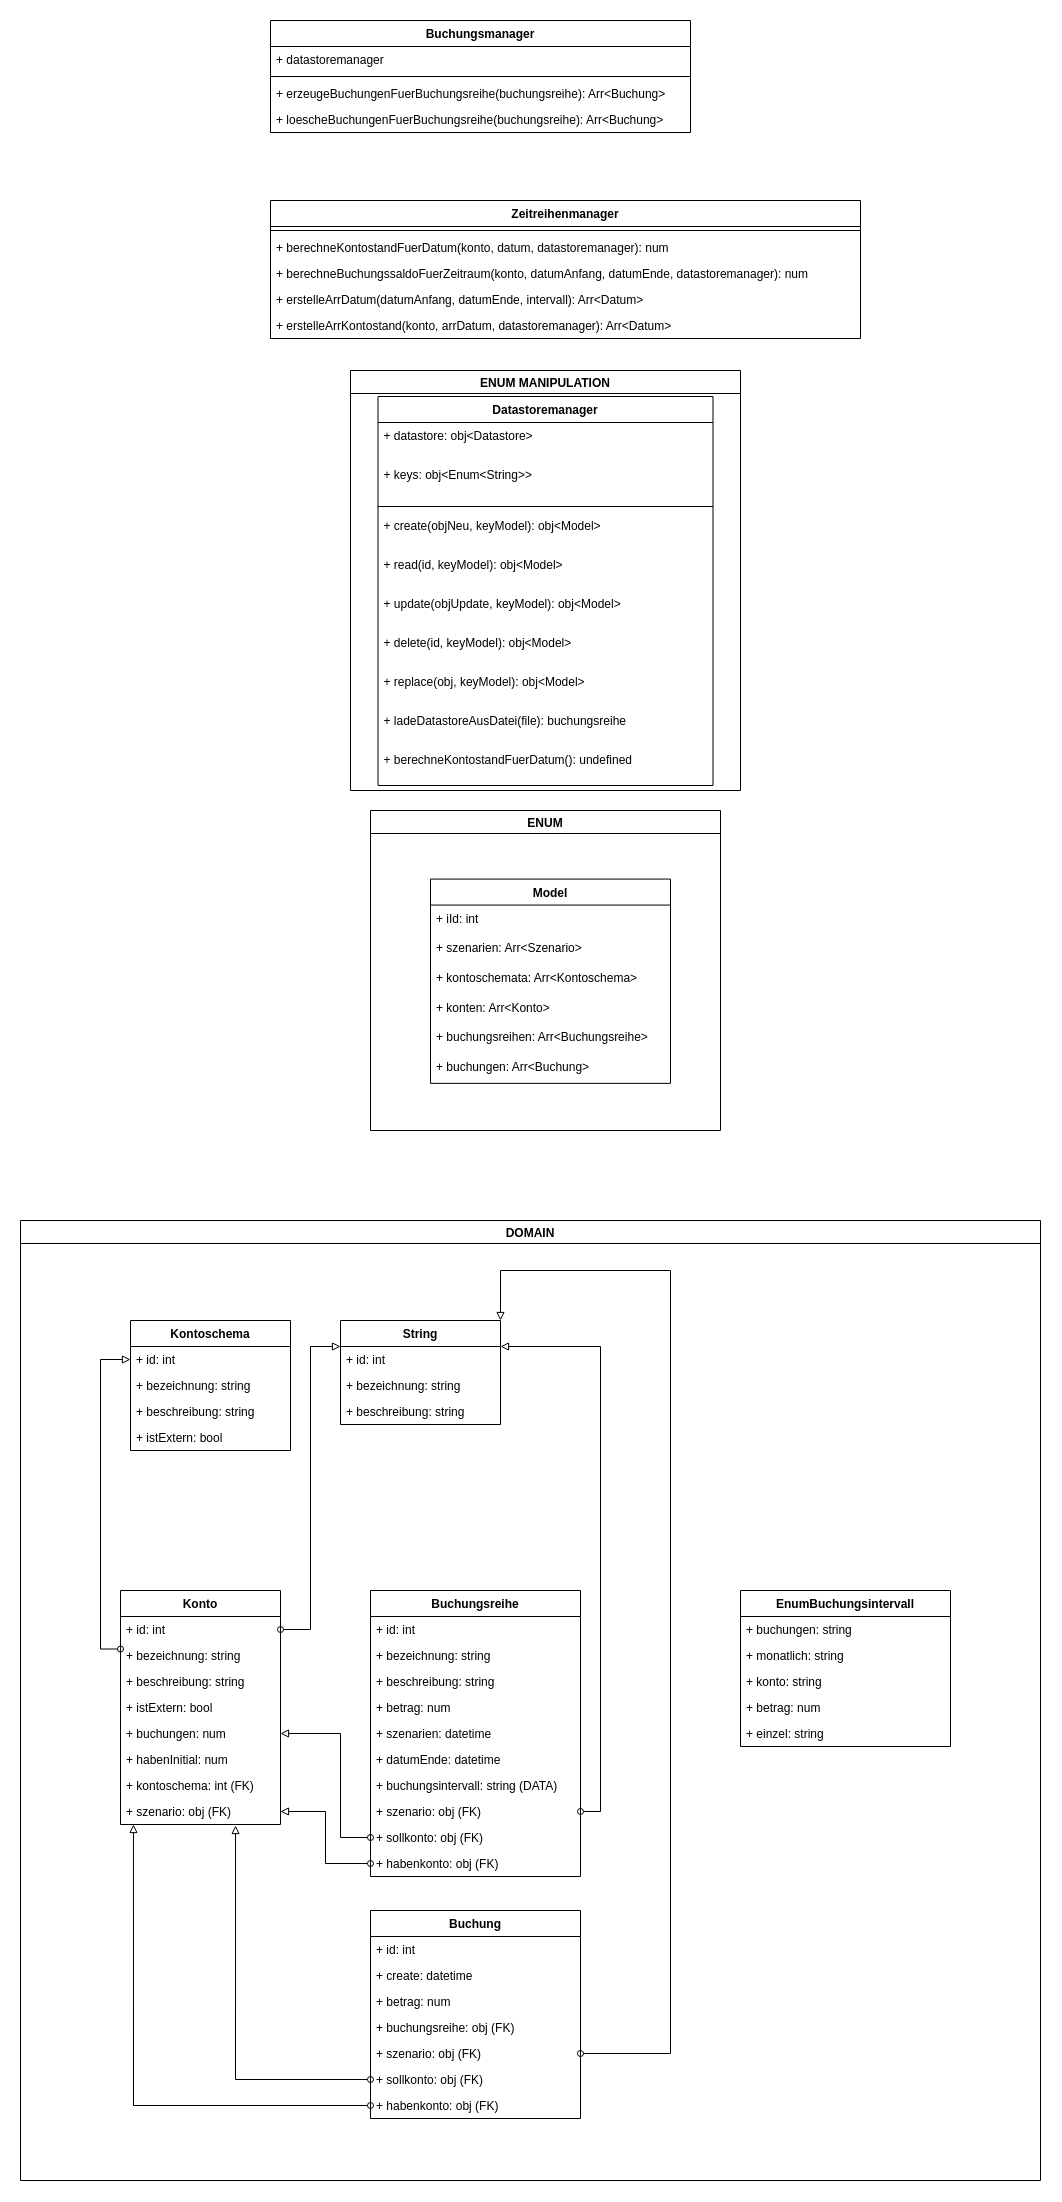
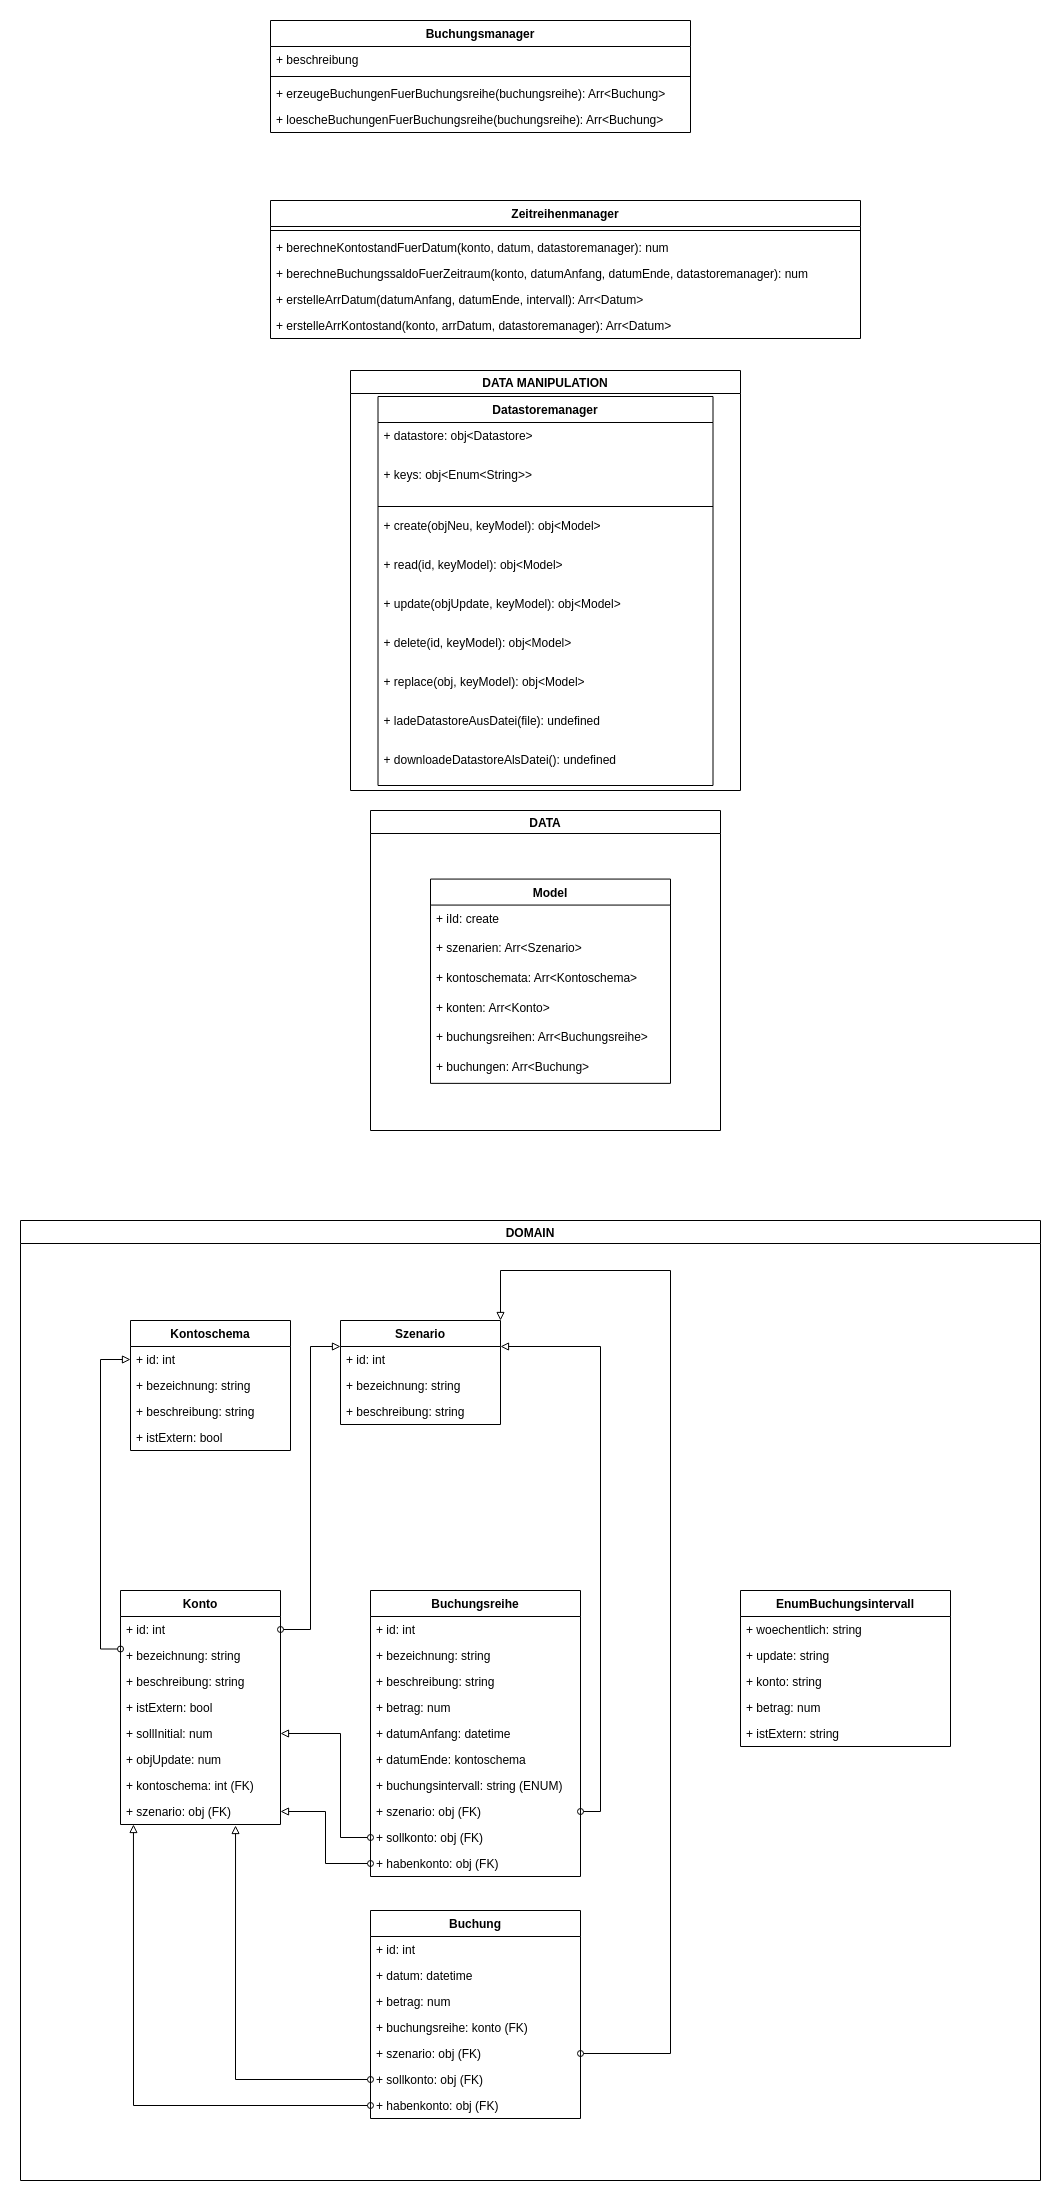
node "+ datastoremanager": label "+ datastoremanager" -> "+ beschreibung"
node "ENUM MANIPULATION": label "ENUM MANIPULATION" -> "DATA MANIPULATION"
node "+ ladeDatastoreAusDatei(file): buchungsreihe": label "+ ladeDatastoreAusDatei(file): buchungsreihe" -> "+ ladeDatastoreAusDatei(file): undefined"
node "+ berechneKontostandFuerDatum(): undefined": label "+ berechneKontostandFuerDatum(): undefined" -> "+ downloadeDatastoreAlsDatei(): undefined"
node "ENUM": label "ENUM" -> "DATA"
node "+ iId: int": label "+ iId: int" -> "+ iId: create"
node "String": label "String" -> "Szenario"
node "+ buchungen: string": label "+ buchungen: string" -> "+ woechentlich: string"
node "+ monatlich: string": label "+ monatlich: string" -> "+ update: string"
node "+ buchungen: num": label "+ buchungen: num" -> "+ sollInitial: num"
node "+ szenarien: datetime": label "+ szenarien: datetime" -> "+ datumAnfang: datetime"
node "+ einzel: string": label "+ einzel: string" -> "+ istExtern: string"
node "+ habenInitial: num": label "+ habenInitial: num" -> "+ objUpdate: num"
node "+ datumEnde: datetime": label "+ datumEnde: datetime" -> "+ datumEnde: kontoschema"
node "+ buchungsintervall: string (DATA)": label "+ buchungsintervall: string (DATA)" -> "+ buchungsintervall: string (ENUM)"
node "+ create: datetime": label "+ create: datetime" -> "+ datum: datetime"
node "+ buchungsreihe: obj (FK)": label "+ buchungsreihe: obj (FK)" -> "+ buchungsreihe: konto (FK)"
